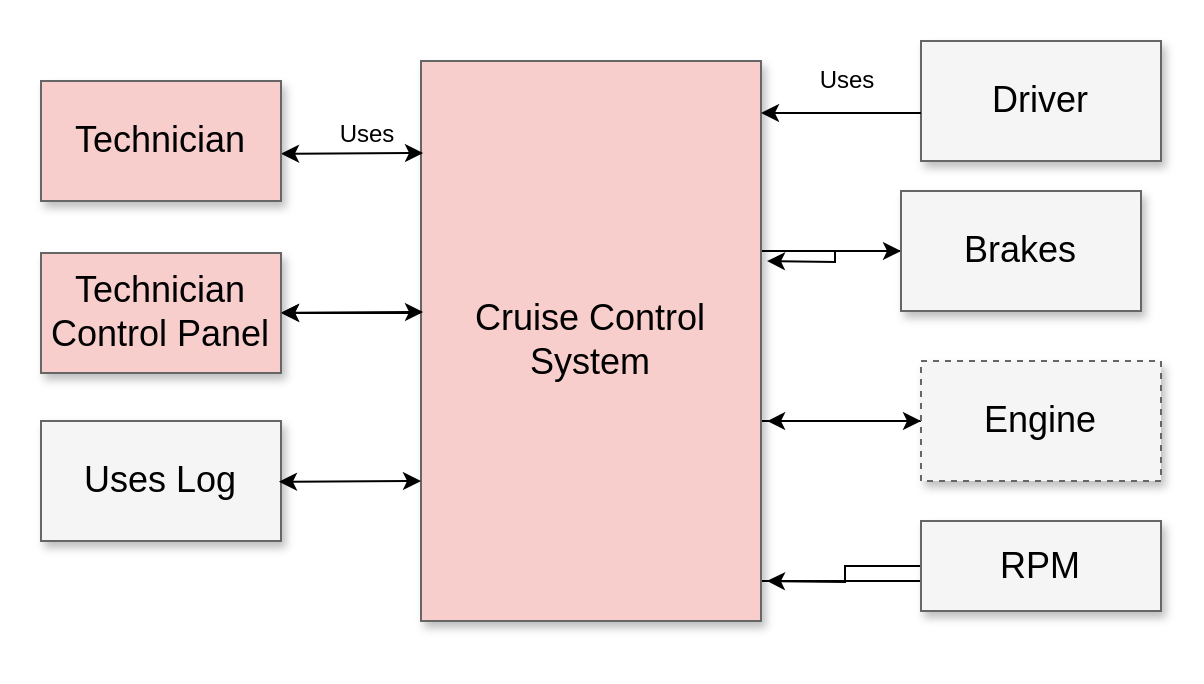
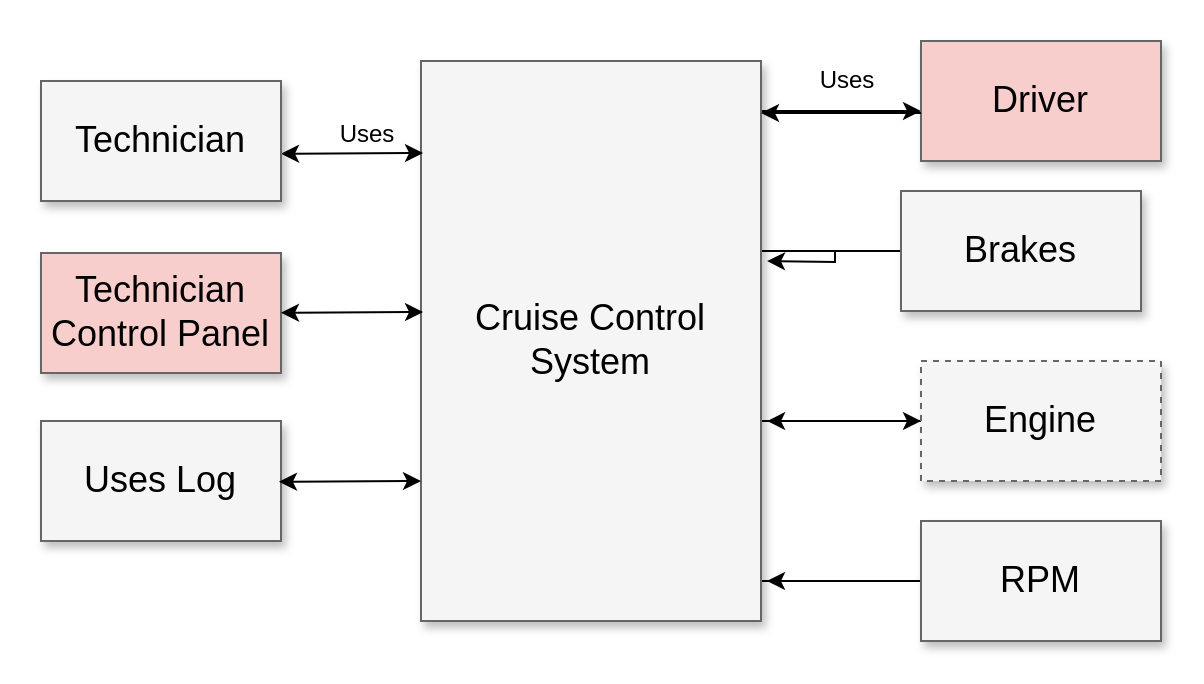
node "Driver": fillcolor #f5f5f5 -> #f8cecc
node "Technician": fillcolor #f8cecc -> #f5f5f5
edge "Cruise Control System" -> "Brakes": arrowhead classic -> none
edge "Cruise Control System" -> "Technician Control Panel": now "Cruise Control System" -> "Driver"
node "Cruise Control System": fillcolor #f8cecc -> #f5f5f5
node "RPM": size 240x90 -> 240x120
